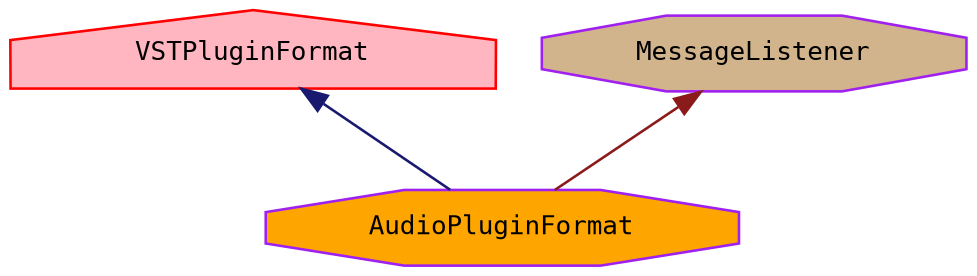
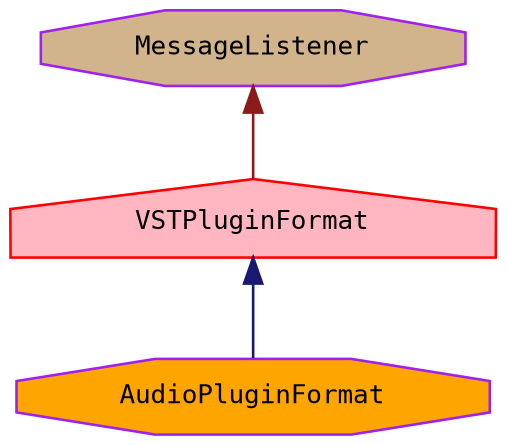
edge "AudioPluginFormat" -> "MessageListener": now "VSTPluginFormat" -> "MessageListener"
